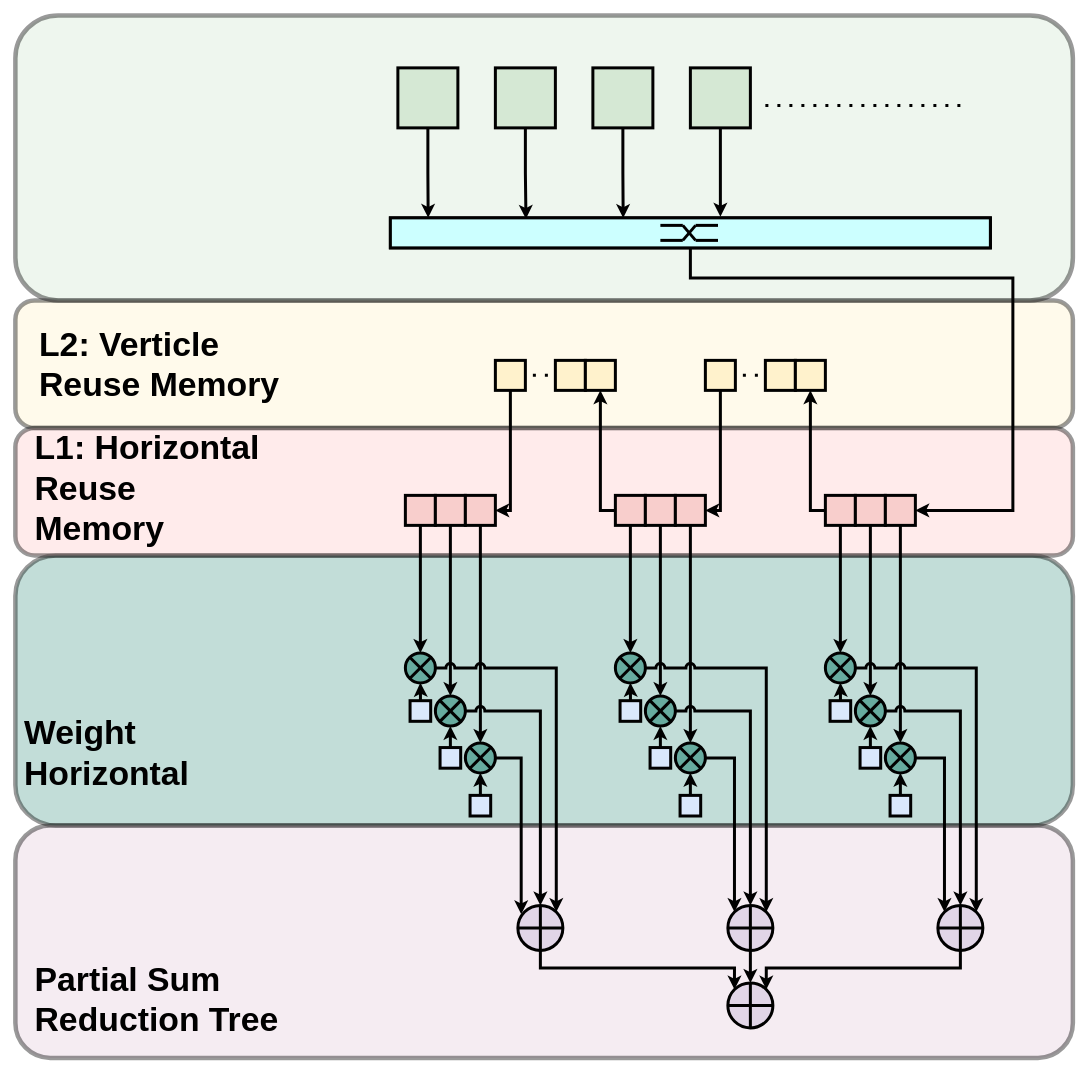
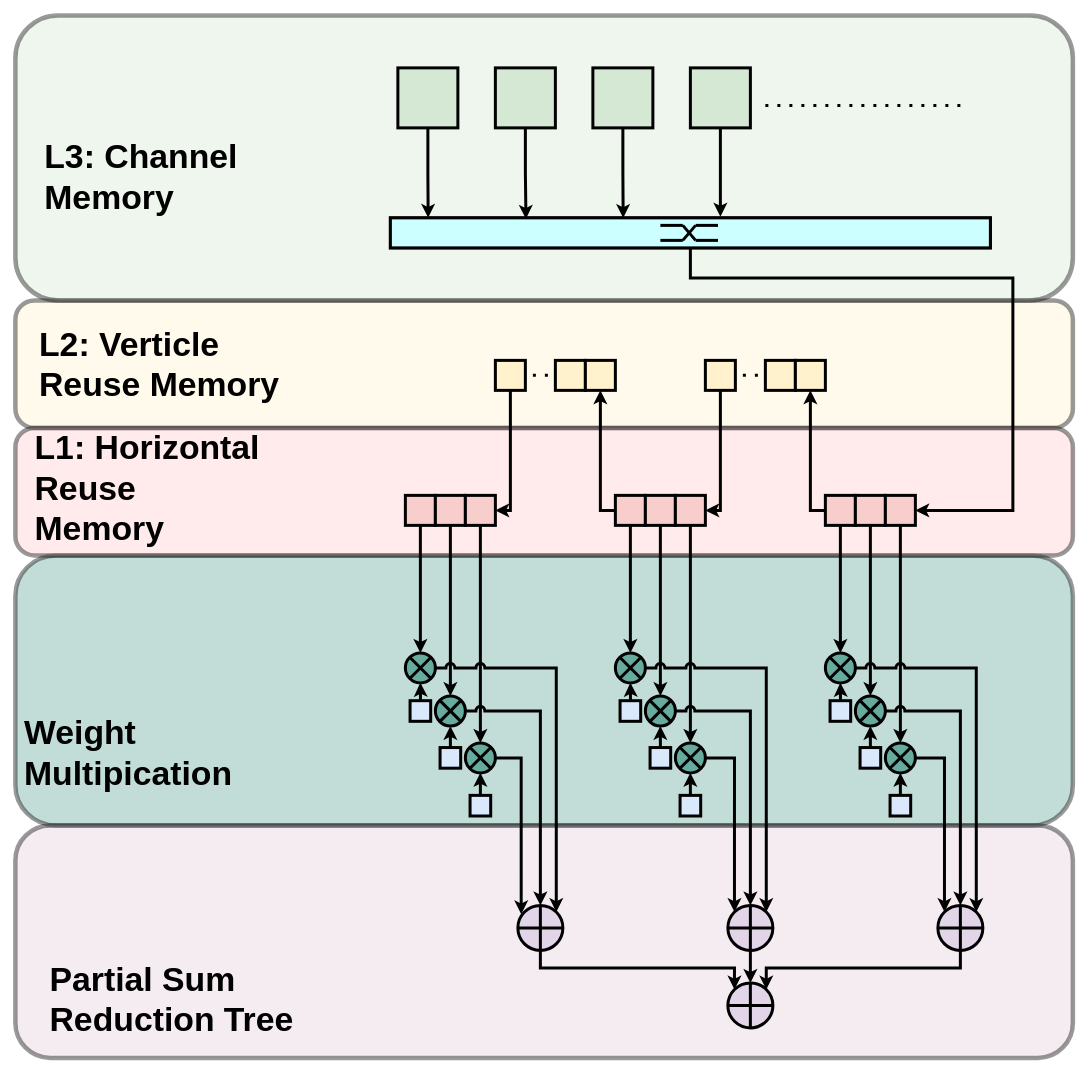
node "L3: Channel Memory": added
node "Weight Horizontal": label "Weight Horizontal" -> "Weight Multipication"
node "Partial Sum Reduction Tree": moved (157, 999) -> (172, 999)
